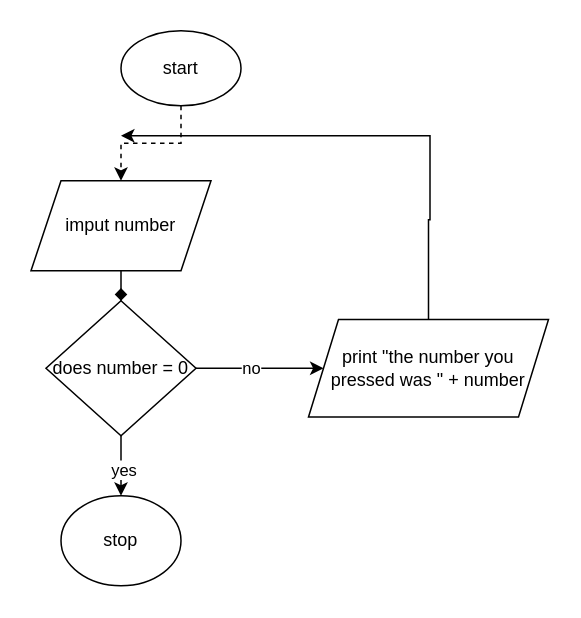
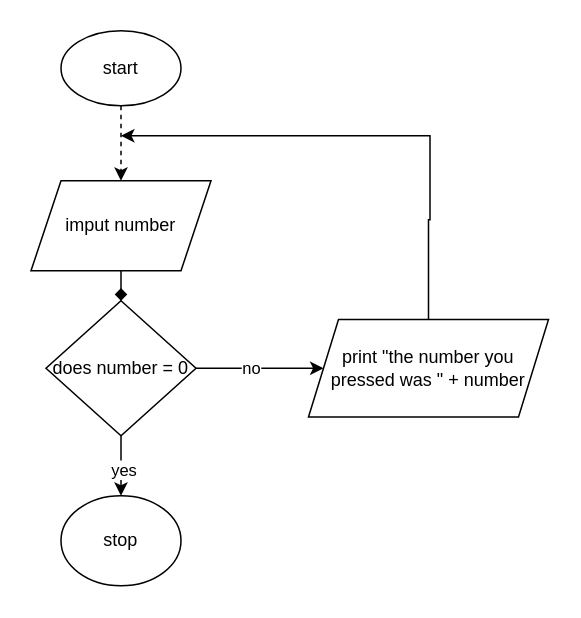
node "start": moved (181, 68) -> (121, 68)
